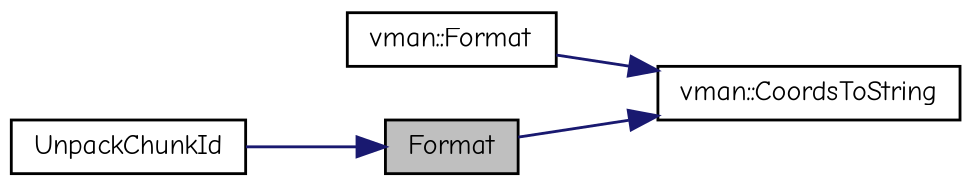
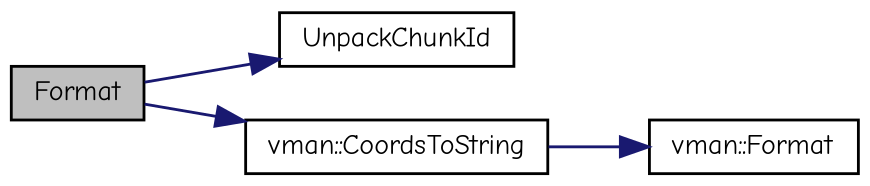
edge "vman::Format" -> "vman::CoordsToString": reversed
edge "UnpackChunkId" -> "Format": reversed
